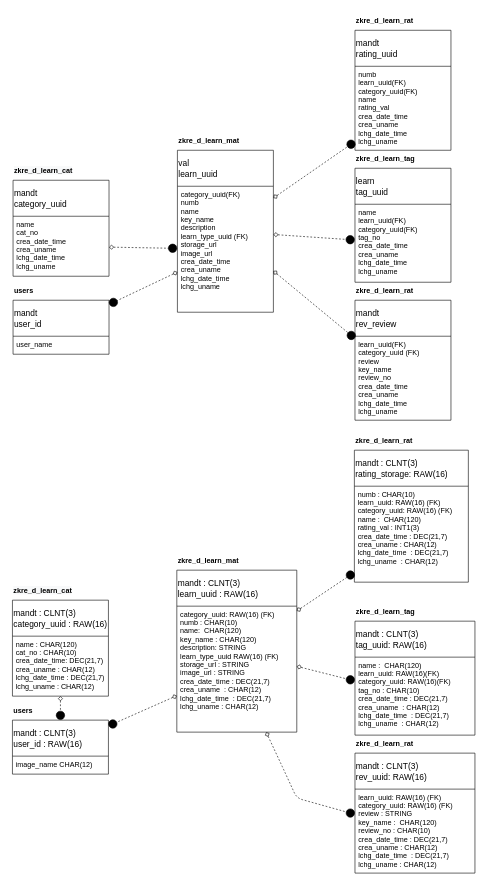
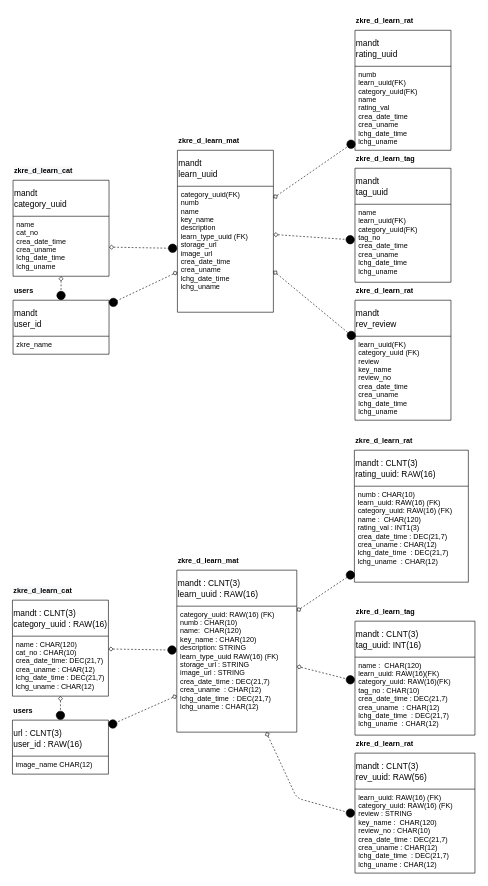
node "val learn_uuid": label "val learn_uuid" -> "mandt learn_uuid"
node "learn tag_uuid": label "learn tag_uuid" -> "mandt tag_uuid"
edge "mandt category_uuid" -- "mandt user_id": added
node "user_name": label "user_name" -> "zkre_name"
node "mandt : CLNT(3) rating_storage: RAW(16)": label "mandt : CLNT(3) rating_storage: RAW(16)" -> "mandt : CLNT(3) rating_uuid: RAW(16)"
node "mandt : CLNT(3) tag_uuid: RAW(16)": label "mandt : CLNT(3) tag_uuid: RAW(16)" -> "mandt : CLNT(3) tag_uuid: INT(16)"
edge "mandt : CLNT(3) category_uuid : RAW(16)" -- "mandt : CLNT(3) learn_uuid : RAW(16)": added
node "mandt : CLNT(3) user_id : RAW(16)": label "mandt : CLNT(3) user_id : RAW(16)" -> "url : CLNT(3) user_id : RAW(16)"
node "mandt : CLNT(3) rev_uuid: RAW(16)": label "mandt : CLNT(3) rev_uuid: RAW(16)" -> "mandt : CLNT(3) rev_uuid: RAW(56)"
